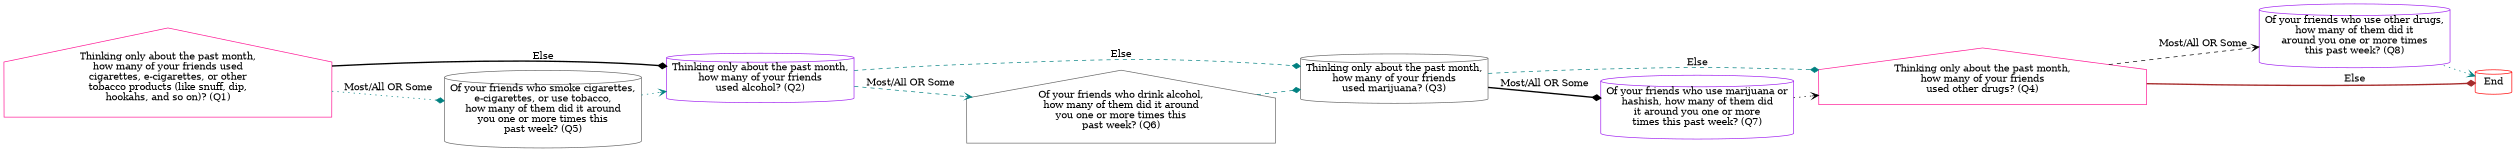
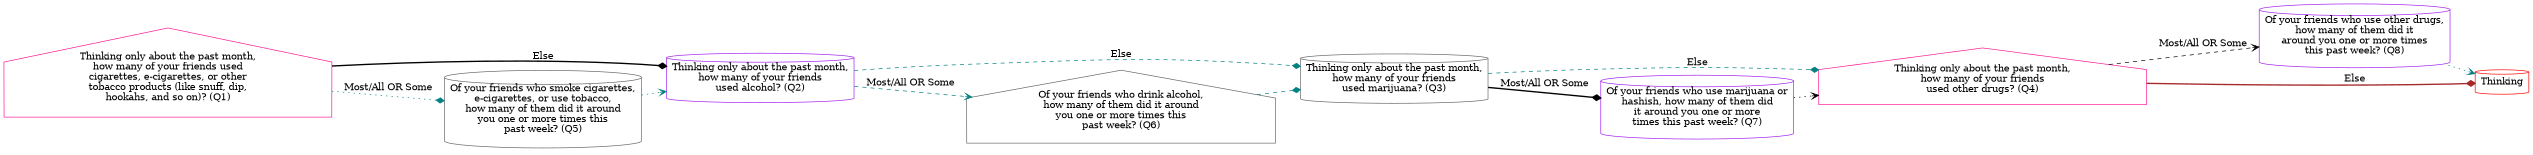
node "End": label "End" -> "Thinking"
